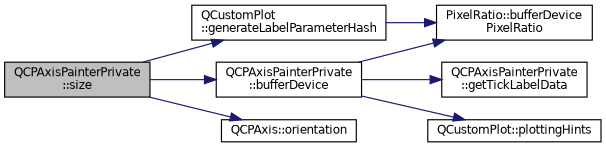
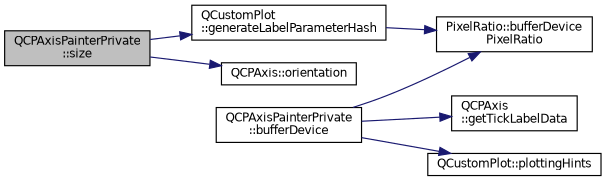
edge "QCPAxisPainterPrivate ::size" -> "QCPAxisPainterPrivate ::bufferDevice": removed
node "QCPAxisPainterPrivate ::getTickLabelData": label "QCPAxisPainterPrivate ::getTickLabelData" -> "QCPAxis ::getTickLabelData"
